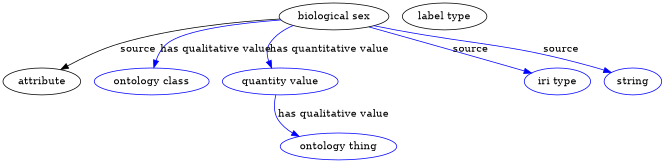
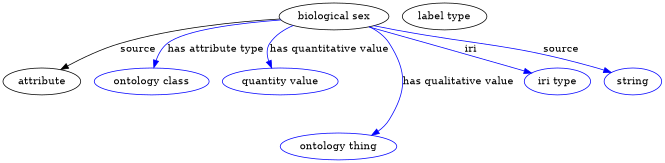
edge "biological sex" -> "ontology class": label "has qualitative value" -> "has attribute type"
edge "biological sex" -> "iri type": label "source" -> "iri"
edge "quantity value" -> "ontology thing": now "biological sex" -> "ontology thing"
